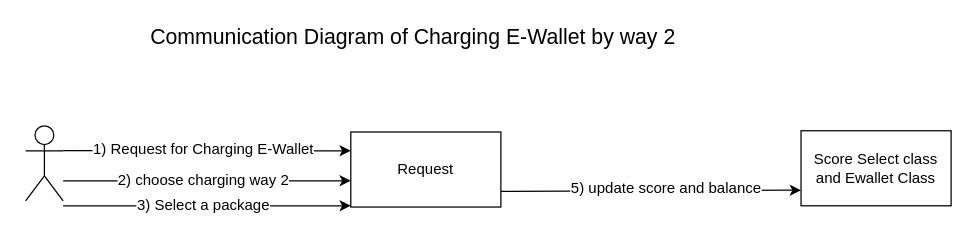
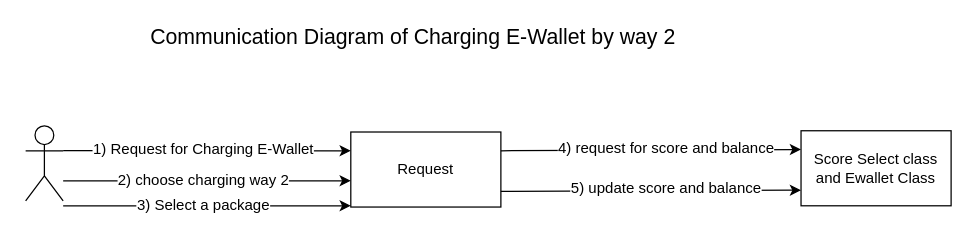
edge "Request" -> "Score Select class and Ewallet Class": added, label "4) request for score and balance"
